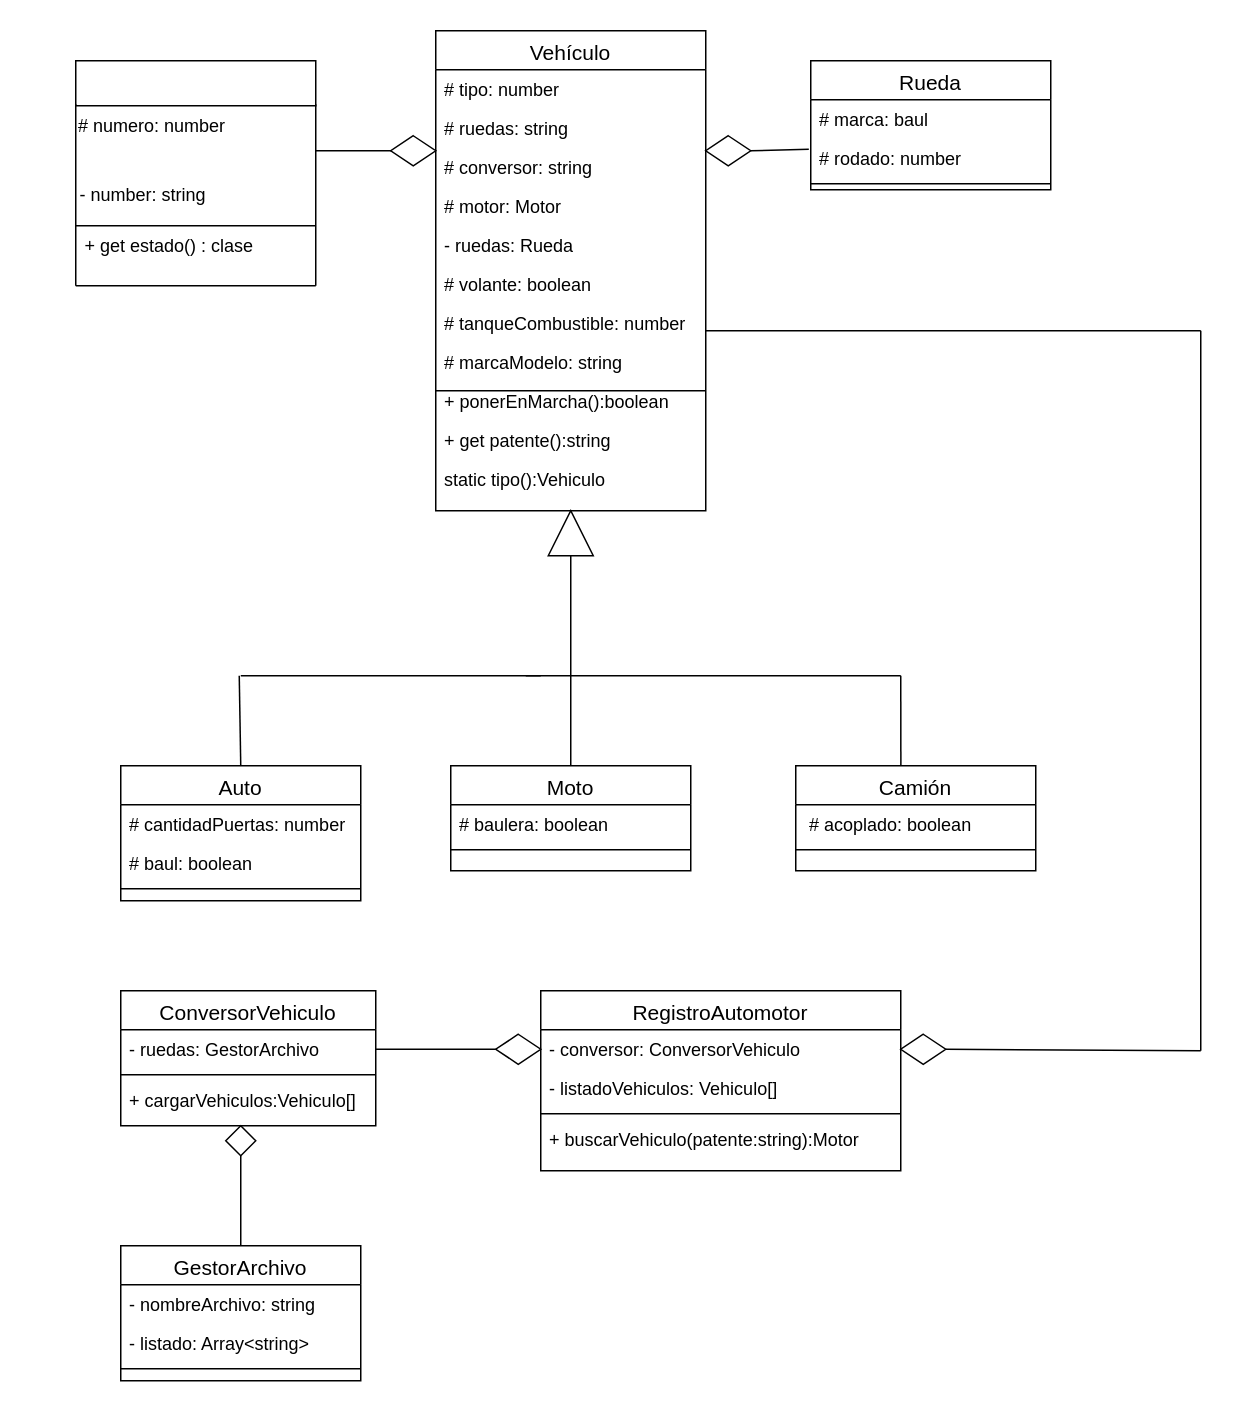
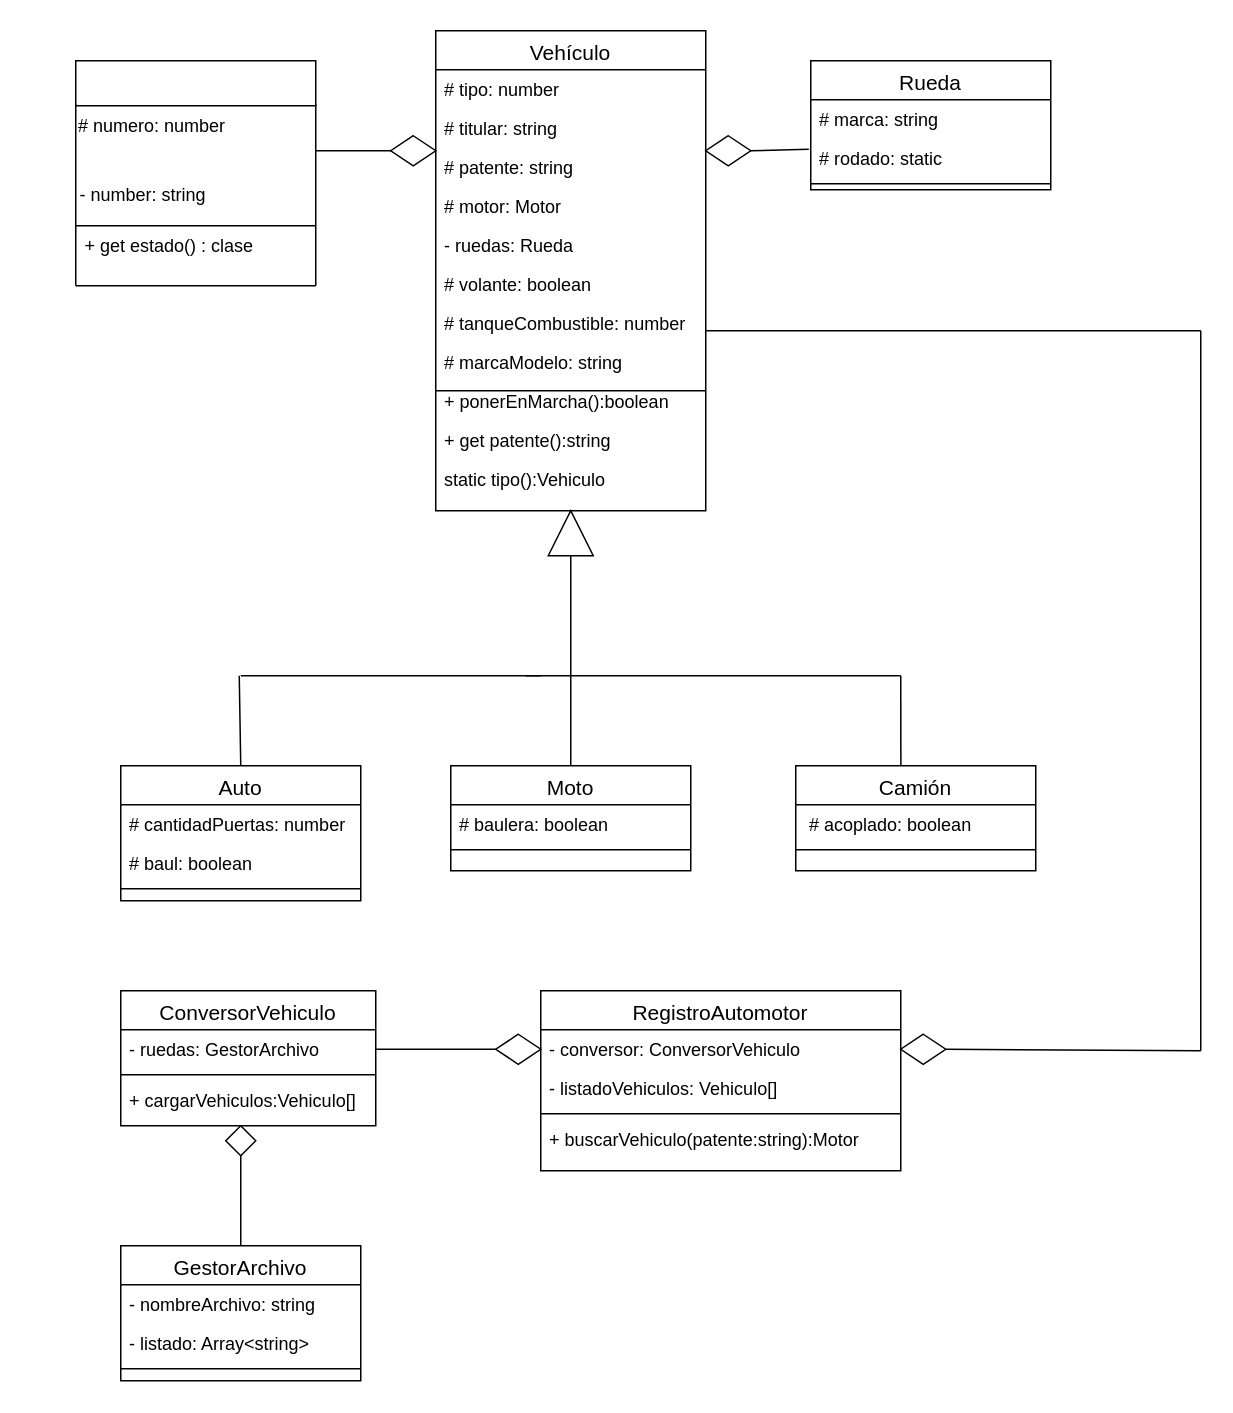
node "# marca: baul": label "# marca: baul" -> "# marca: string"
node "# ruedas: string": label "# ruedas: string" -> "# titular: string"
node "# rodado: number": label "# rodado: number" -> "# rodado: static"
node "# conversor: string": label "# conversor: string" -> "# patente: string"
